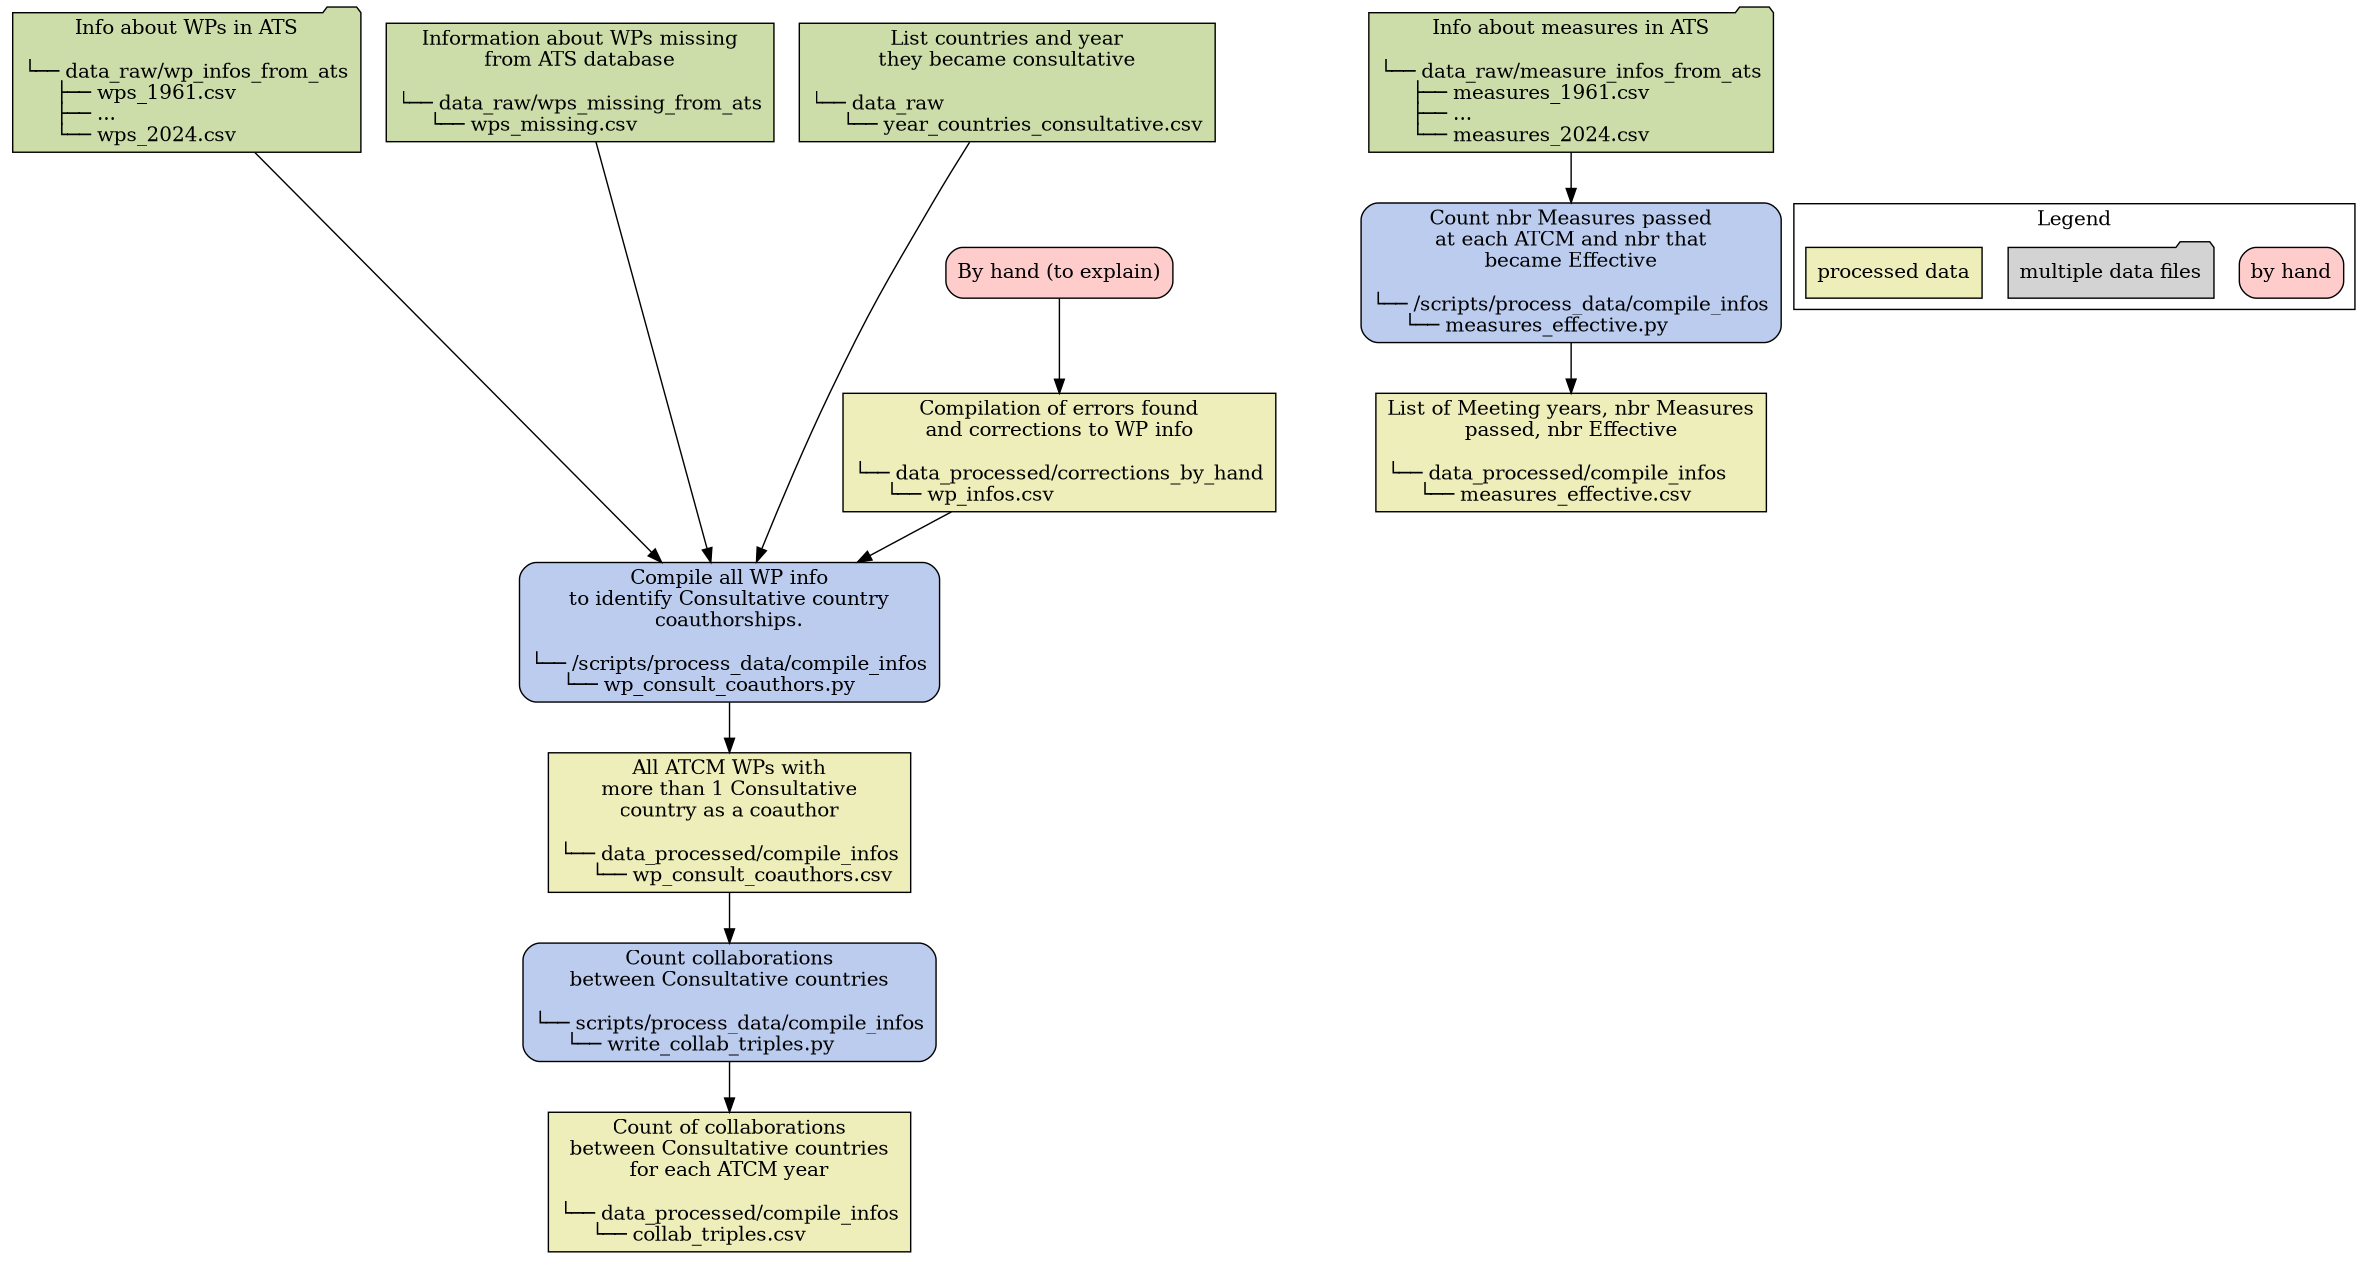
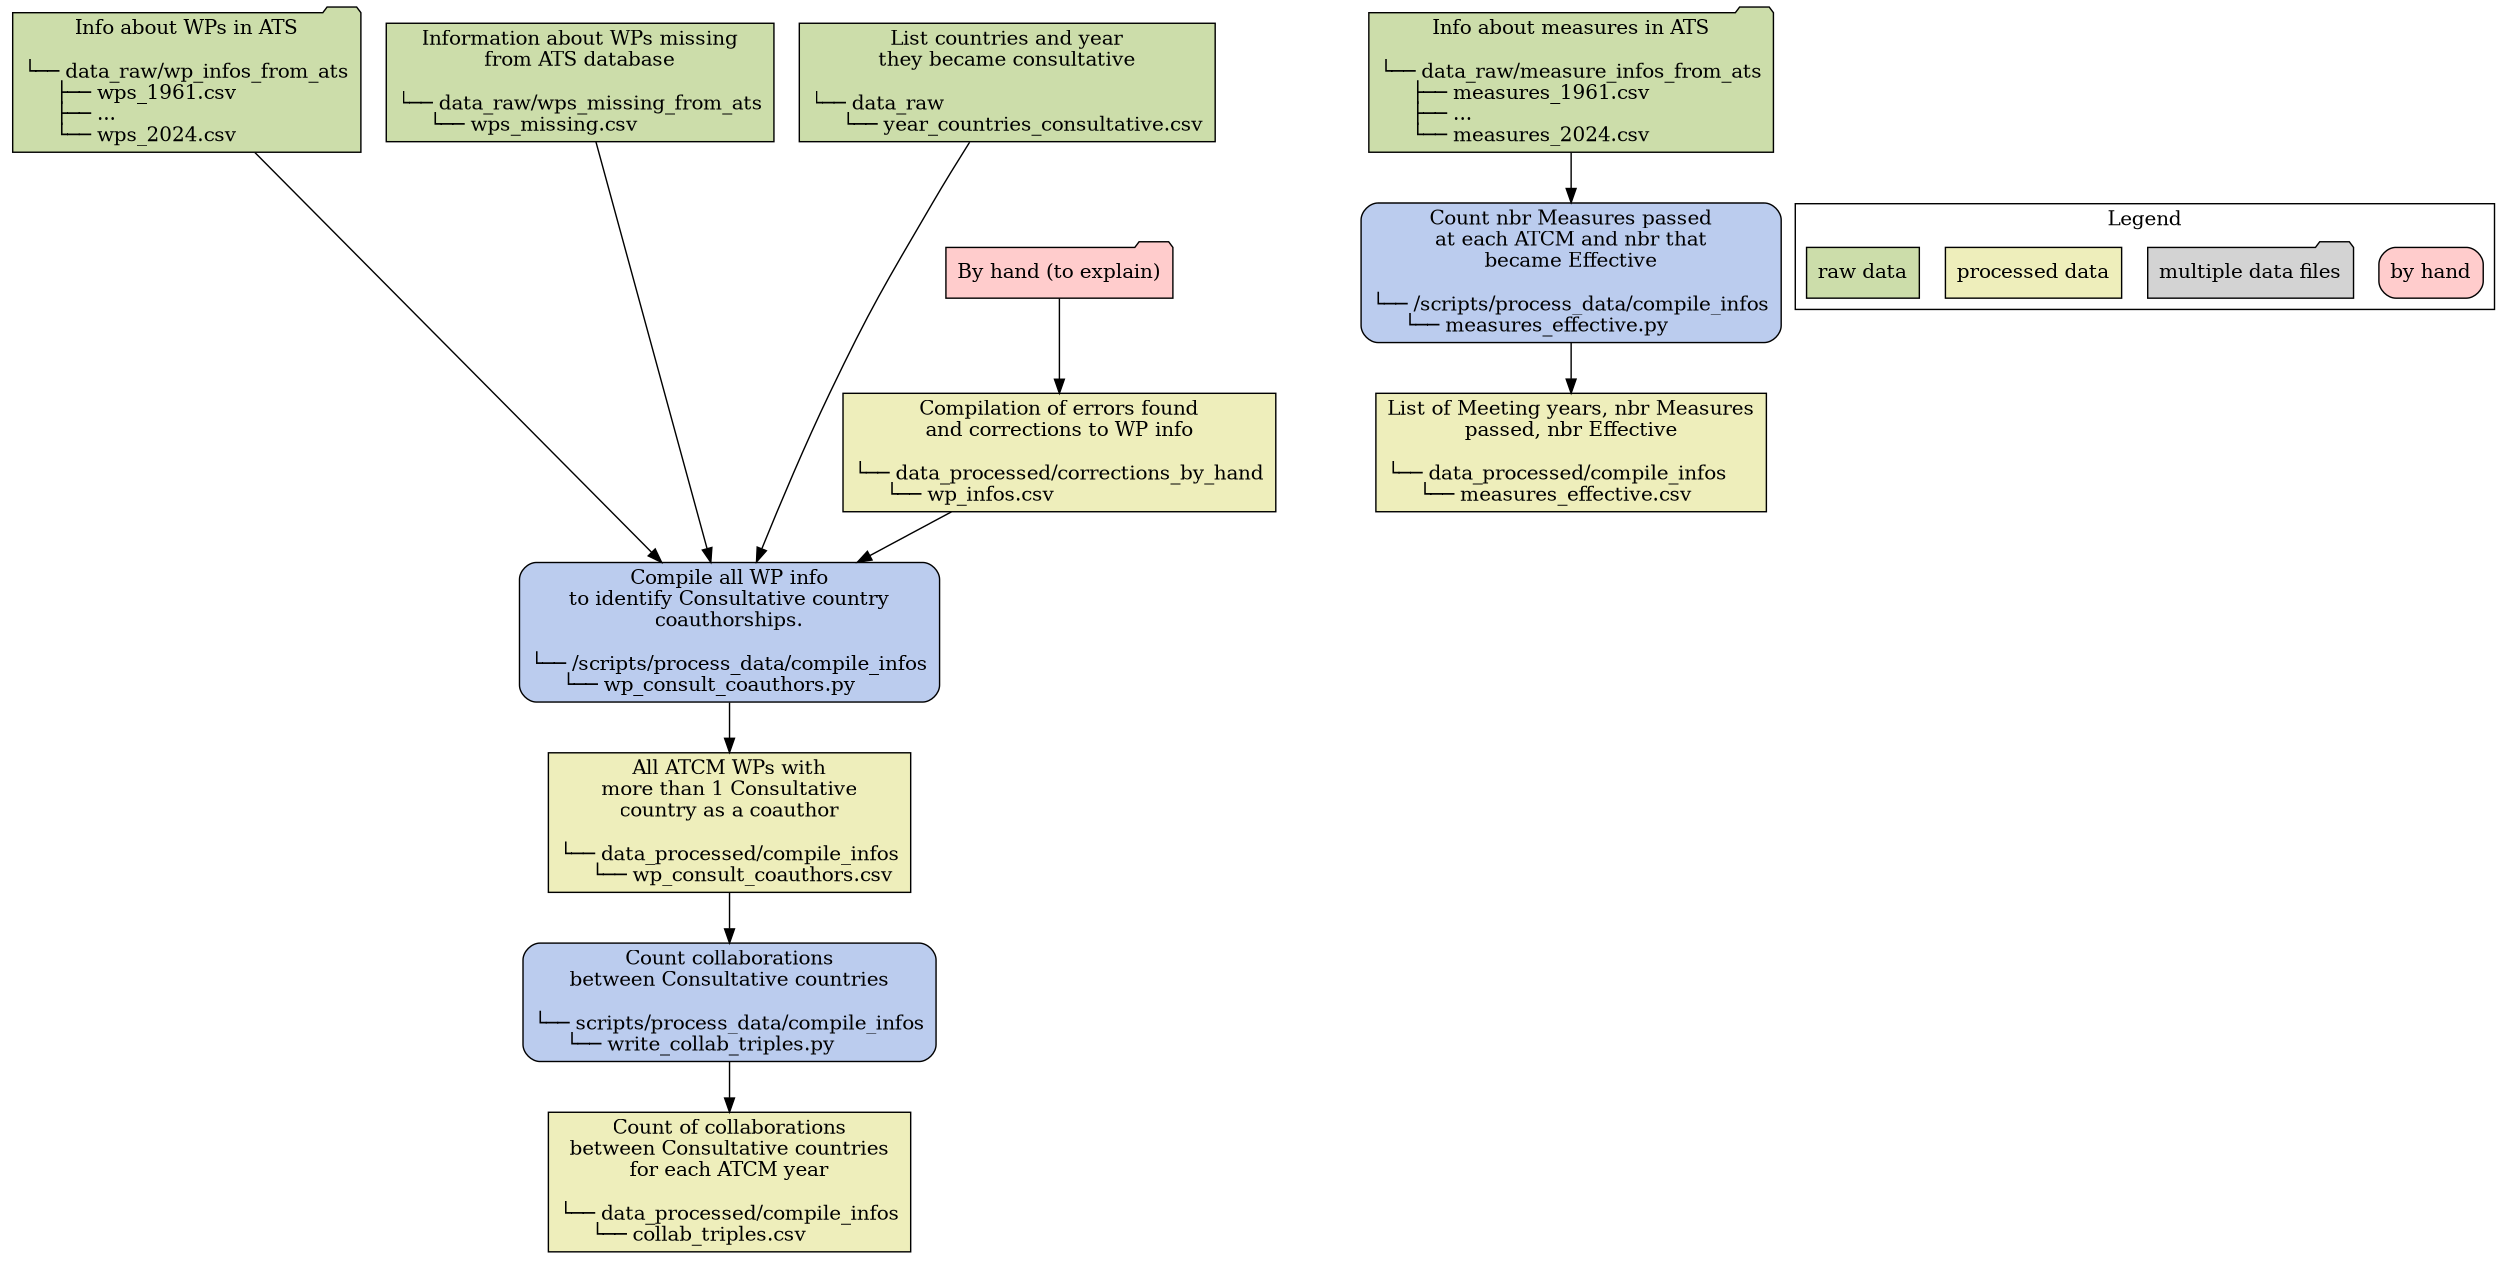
node "By hand (to explain)": shape box -> folder
node "raw data": added
